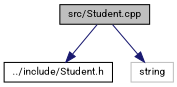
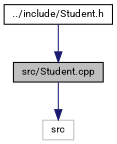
edge "src/Student.cpp" -> "../include/Student.h": reversed
node "string": label "string" -> "src"
